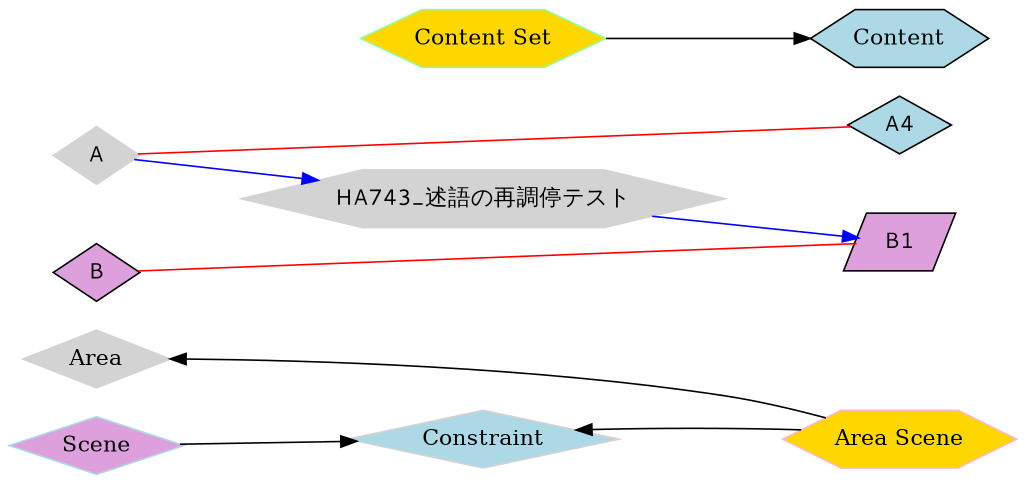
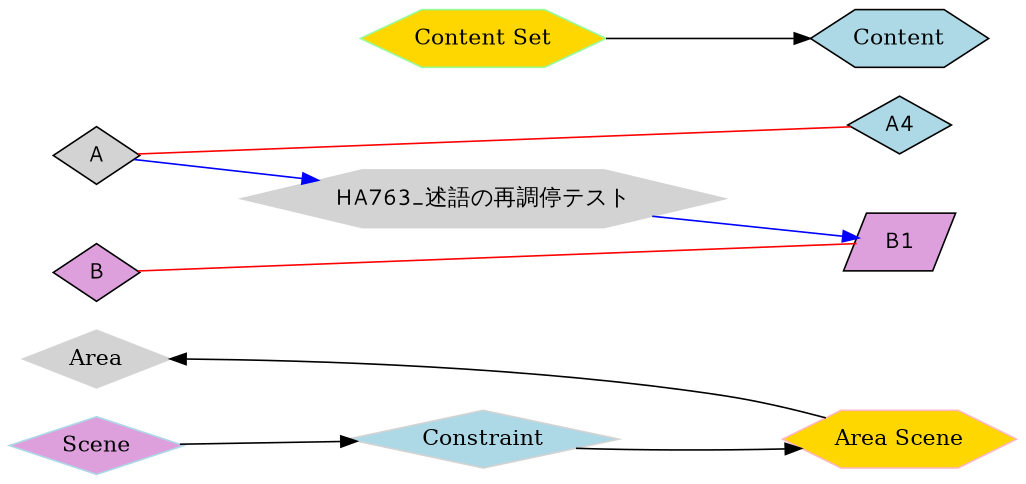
node "A": color lightgrey -> black
node "HA743_述語の再調停テスト": label "HA743_述語の再調停テスト" -> "HA763_述語の再調停テスト"
edge "Area Scene" -> "Constraint": reversed
